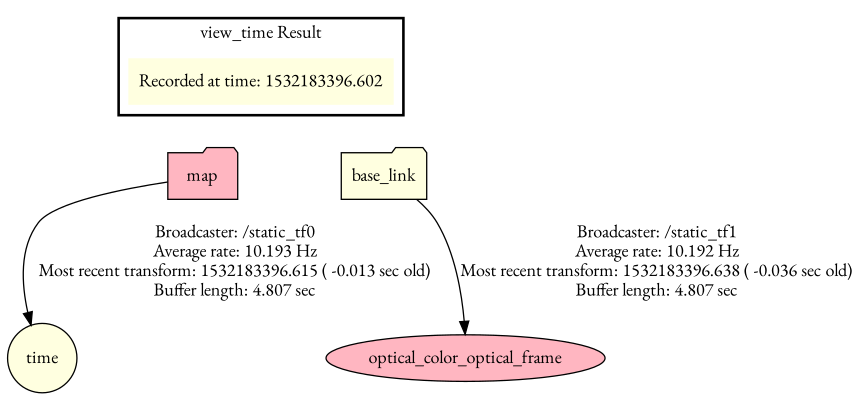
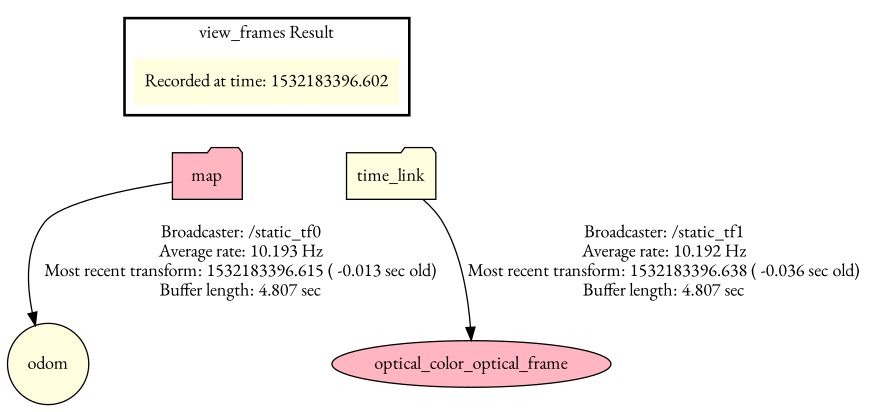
cluster "view_time Result": label "view_time Result" -> "view_frames Result"
node "base_link": label "base_link" -> "time_link"
node "time": label "time" -> "odom"
